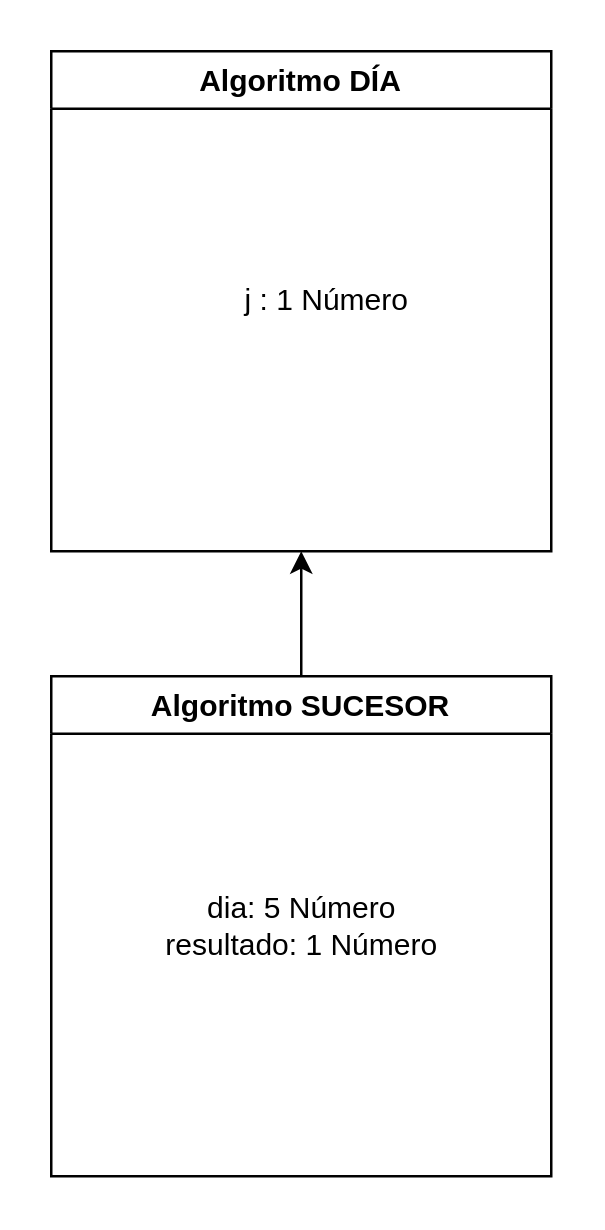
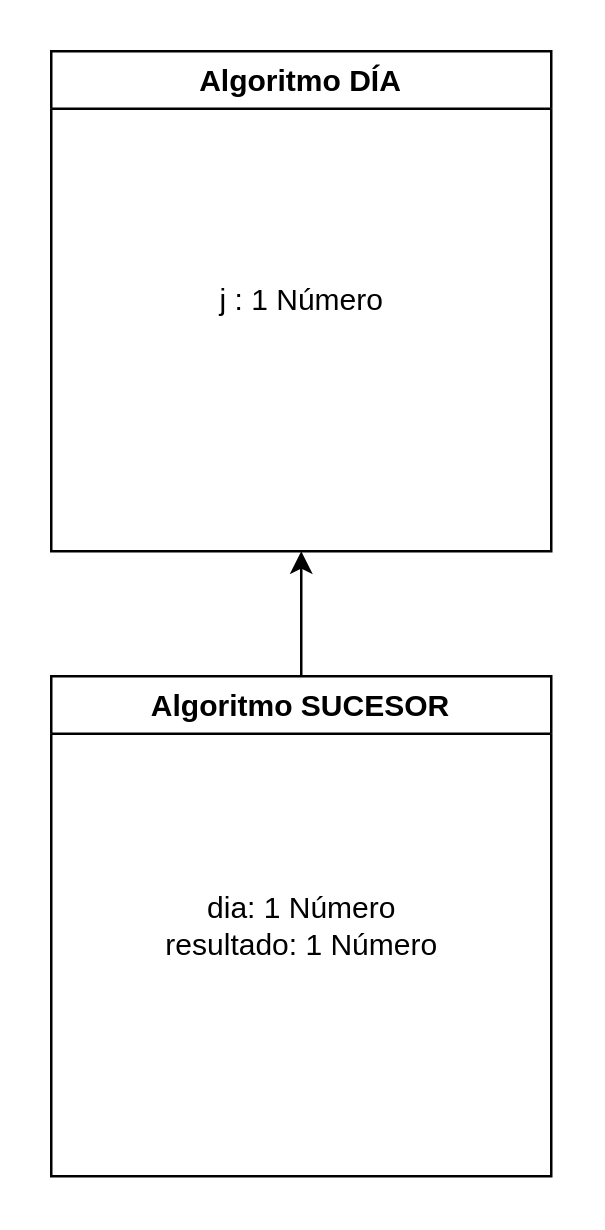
node "j : 1 Número": moved (326, 301) -> (301, 301)
node "dia: 5 Número resultado: 1 Número": label "dia: 5 Número resultado: 1 Número" -> "dia: 1 Número resultado: 1 Número"
